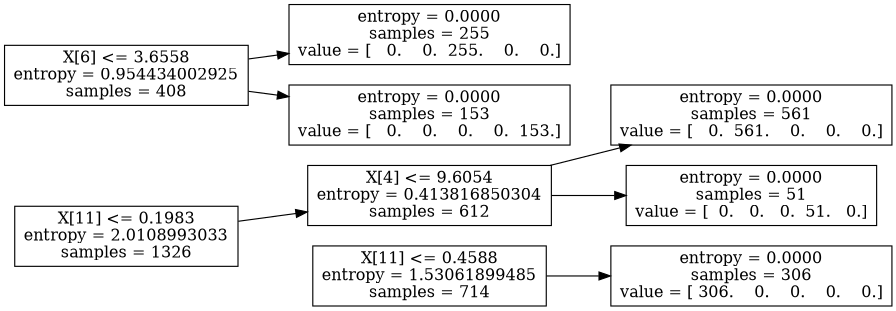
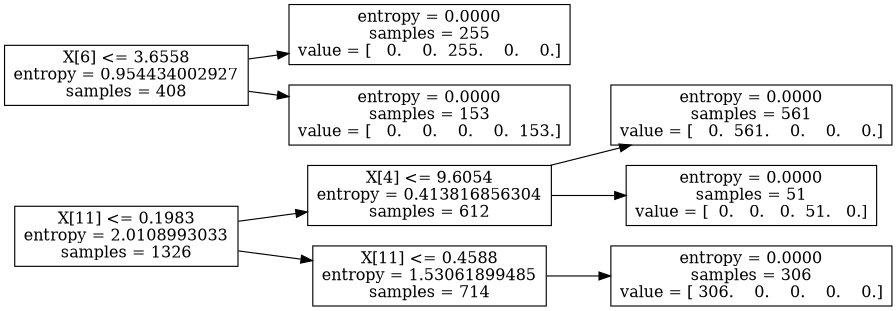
node "X[6] <= 3.6558 entropy = 0.954434002925 samples = 408": label "X[6] <= 3.6558 entropy = 0.954434002925 samples = 408" -> "X[6] <= 3.6558 entropy = 0.954434002927 samples = 408"
node "X[4] <= 9.6054 entropy = 0.413816850304 samples = 612": label "X[4] <= 9.6054 entropy = 0.413816850304 samples = 612" -> "X[4] <= 9.6054 entropy = 0.413816856304 samples = 612"
edge "X[11] <= 0.1983 entropy = 2.0108993033 samples = 1326" -> "X[11] <= 0.4588 entropy = 1.53061899485 samples = 714": added
